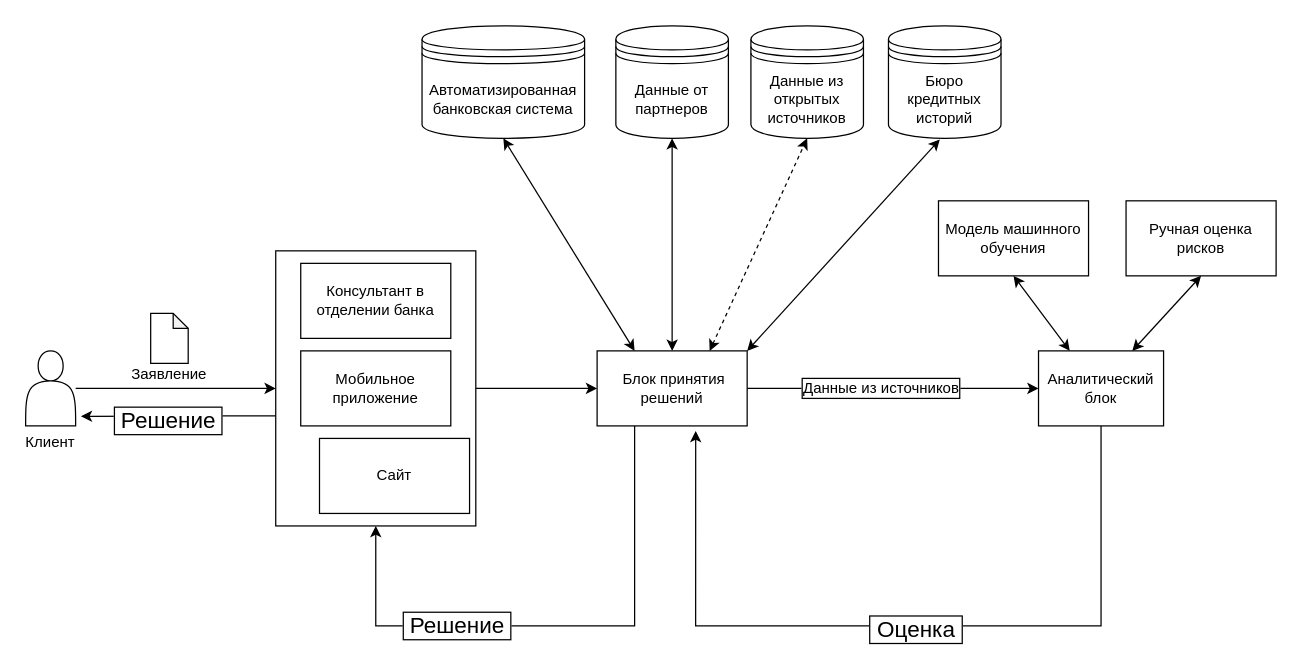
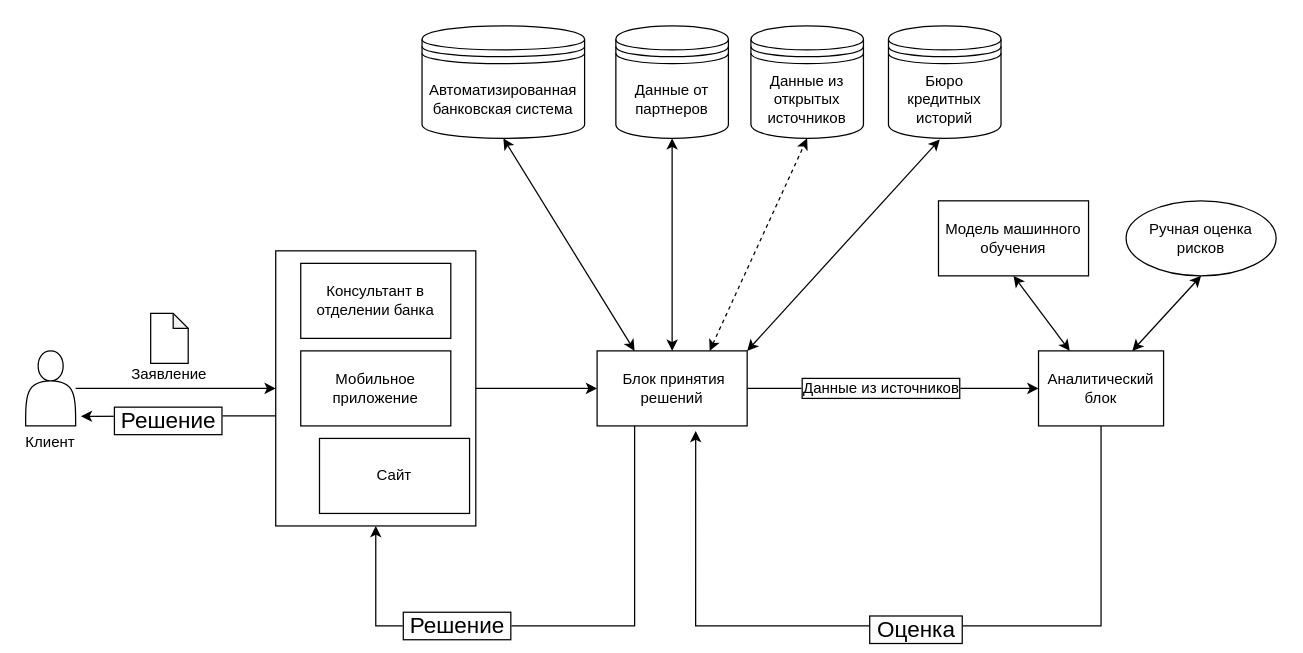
node "Ручная оценка рисков": shape rectangle -> ellipse
